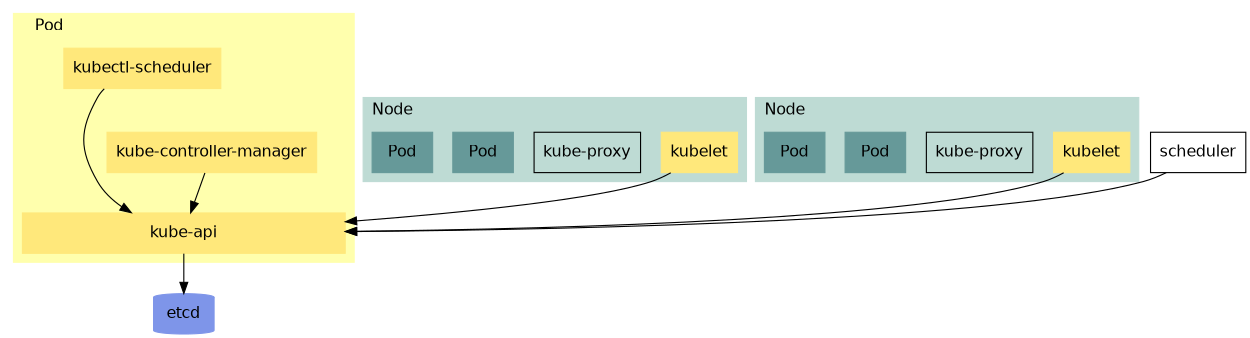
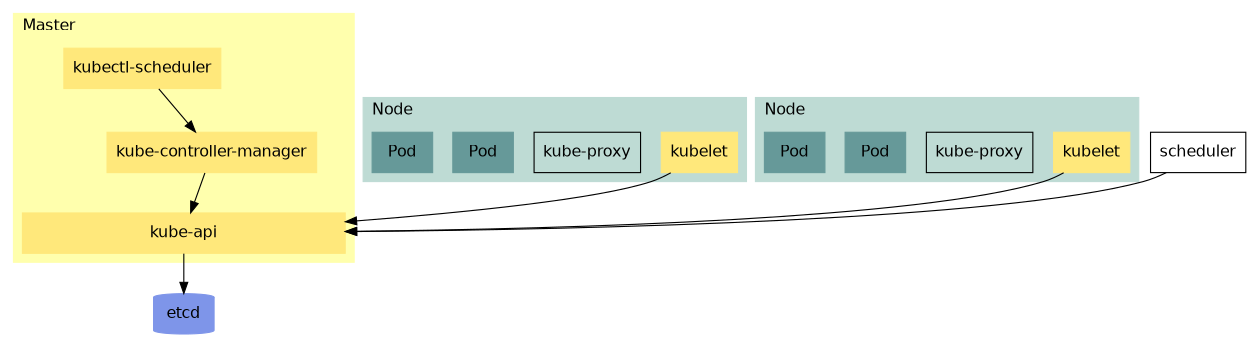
cluster "Pod": label "Pod" -> "Master"
edge "kubectl-scheduler" -> "kube-api": now "kubectl-scheduler" -> "kube-controller-manager"
